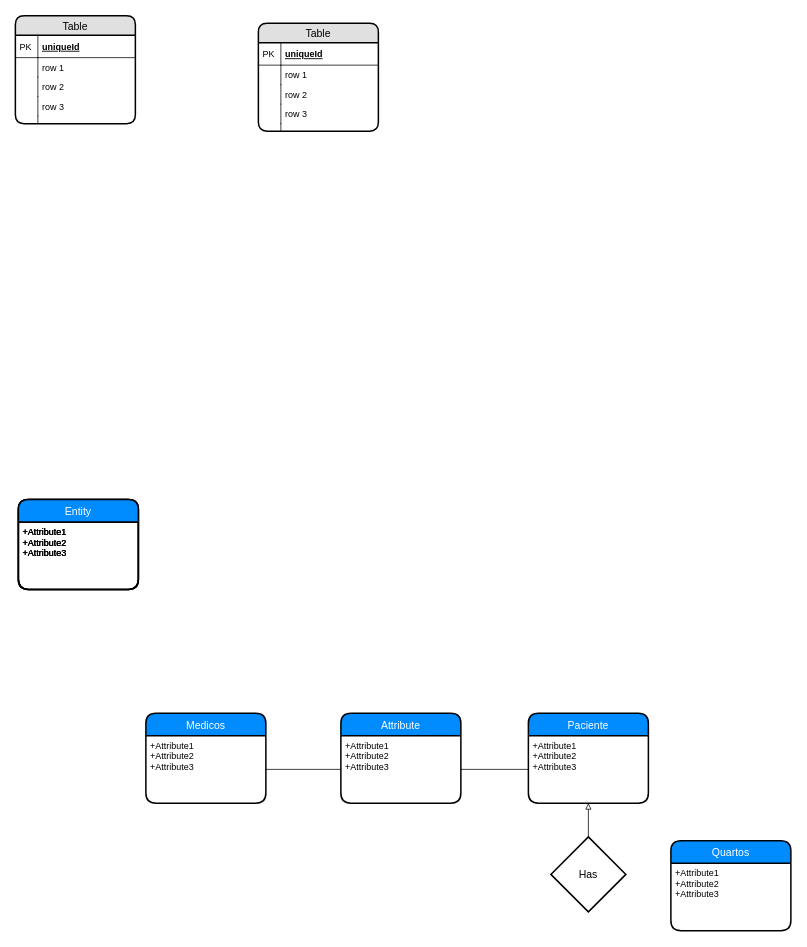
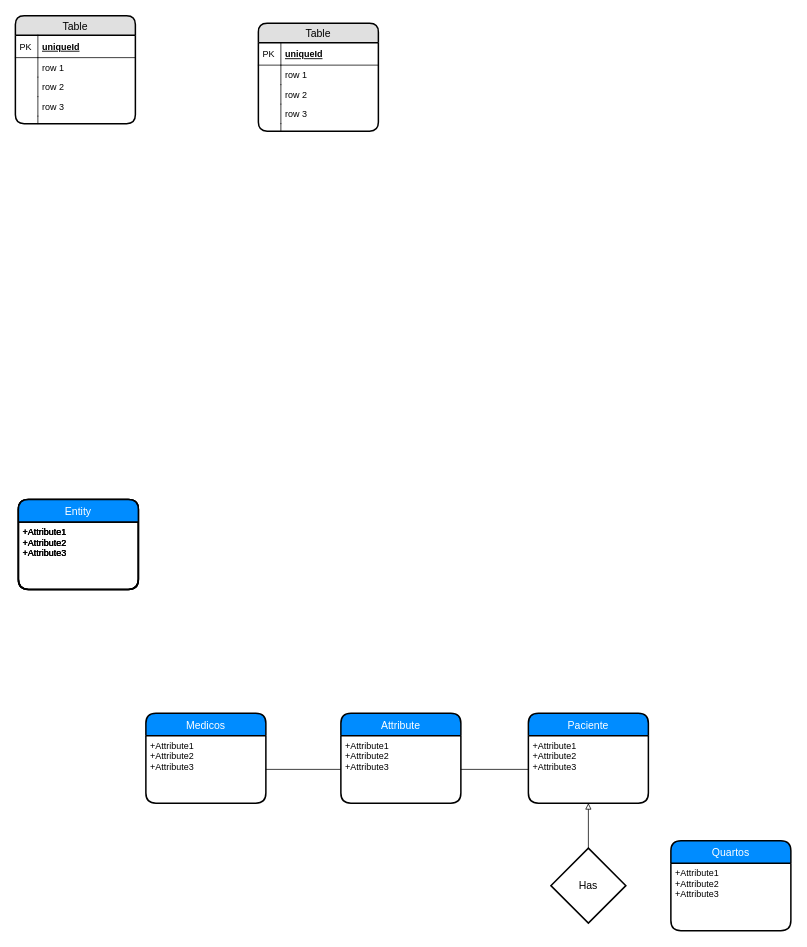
node "Has": moved (588, 874) -> (588, 885)
